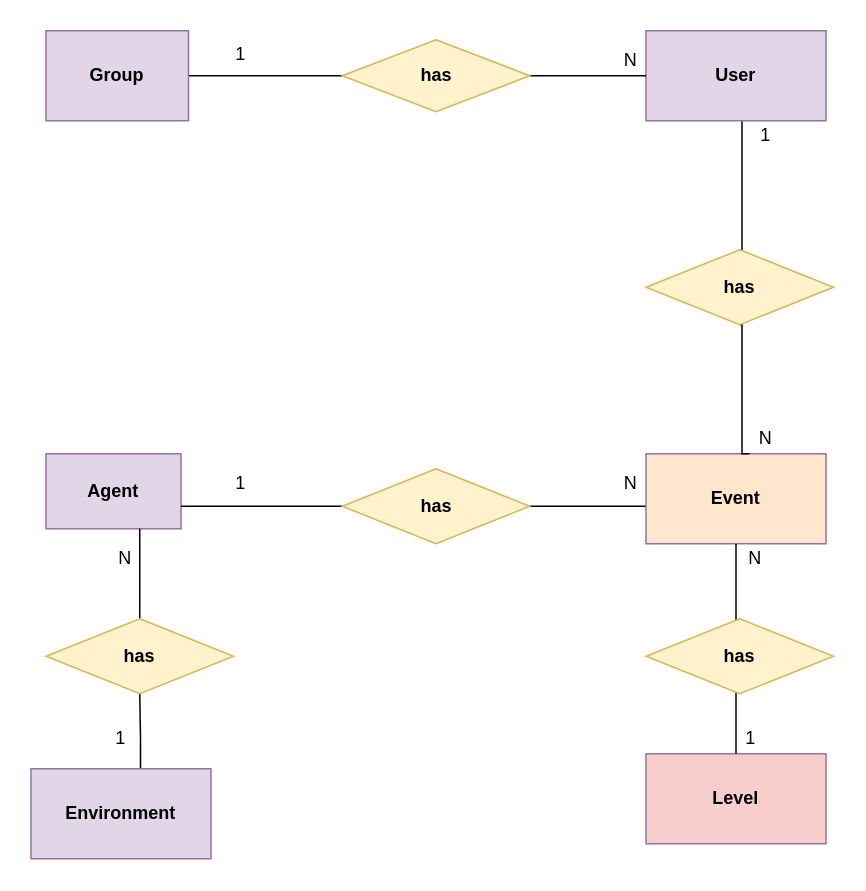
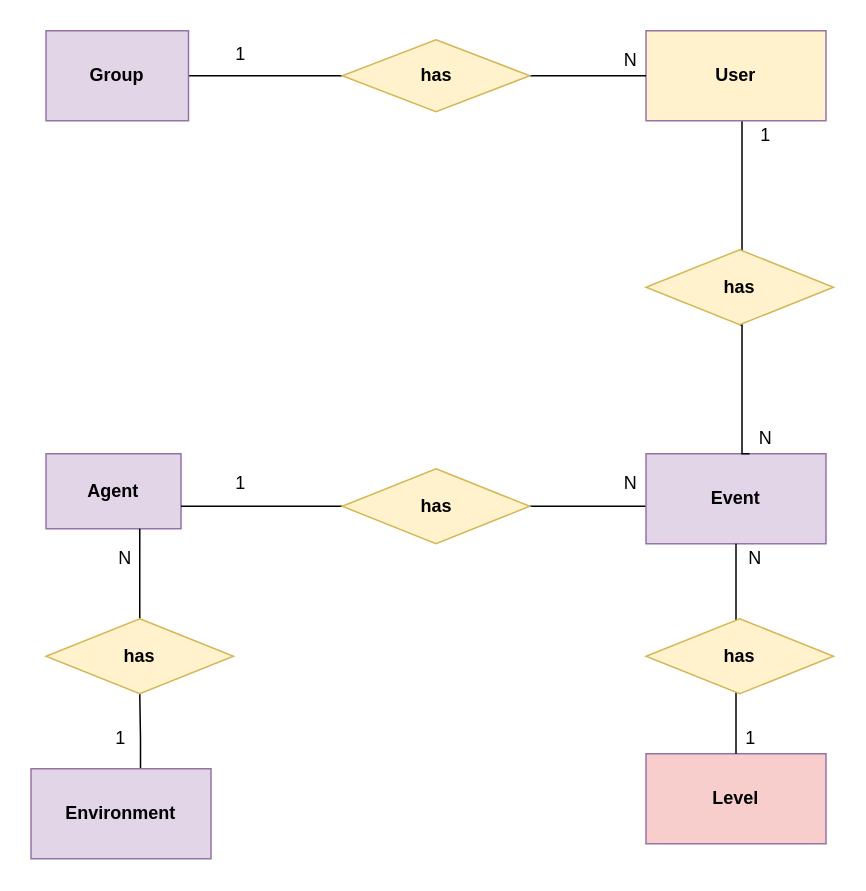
node "User": fillcolor #e1d5e7 -> #fff2cc
node "Event": fillcolor #ffe6cc -> #e1d5e7
